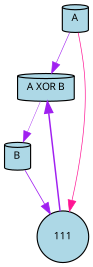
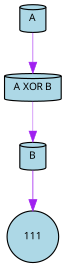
edge "A" -> "111": removed
edge "111" -> "A XOR B": removed
